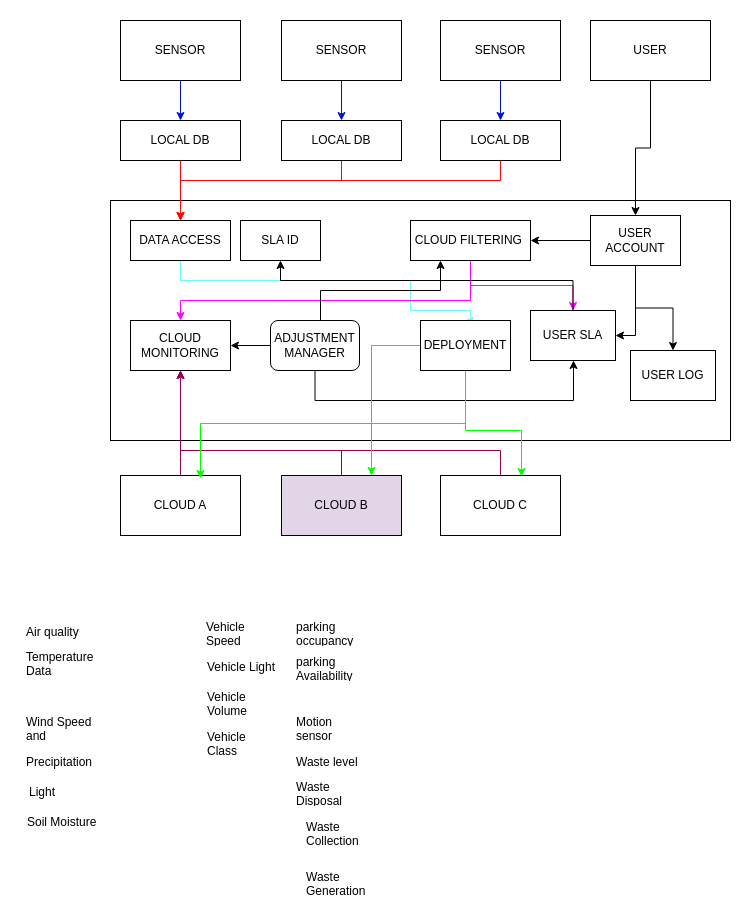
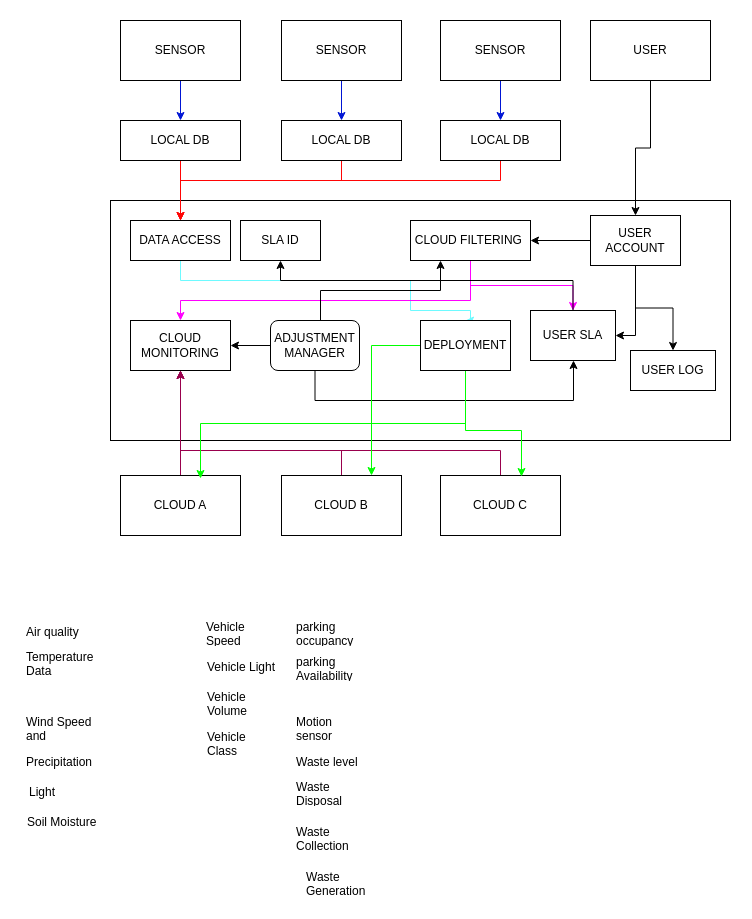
node "USER LOG": size 85x50 -> 85x40
node "CLOUD B": fillcolor #e1d5e7 -> #ffffff
node "Waste Collection": moved (341, 833) -> (331, 838)
